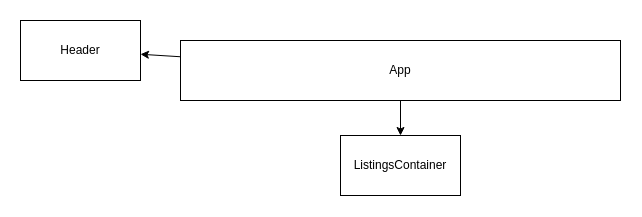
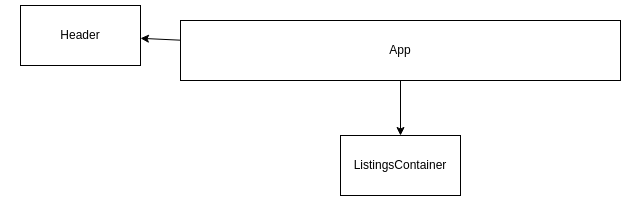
node "Header": moved (81, 51) -> (81, 36)
node "App": moved (401, 71) -> (401, 51)
